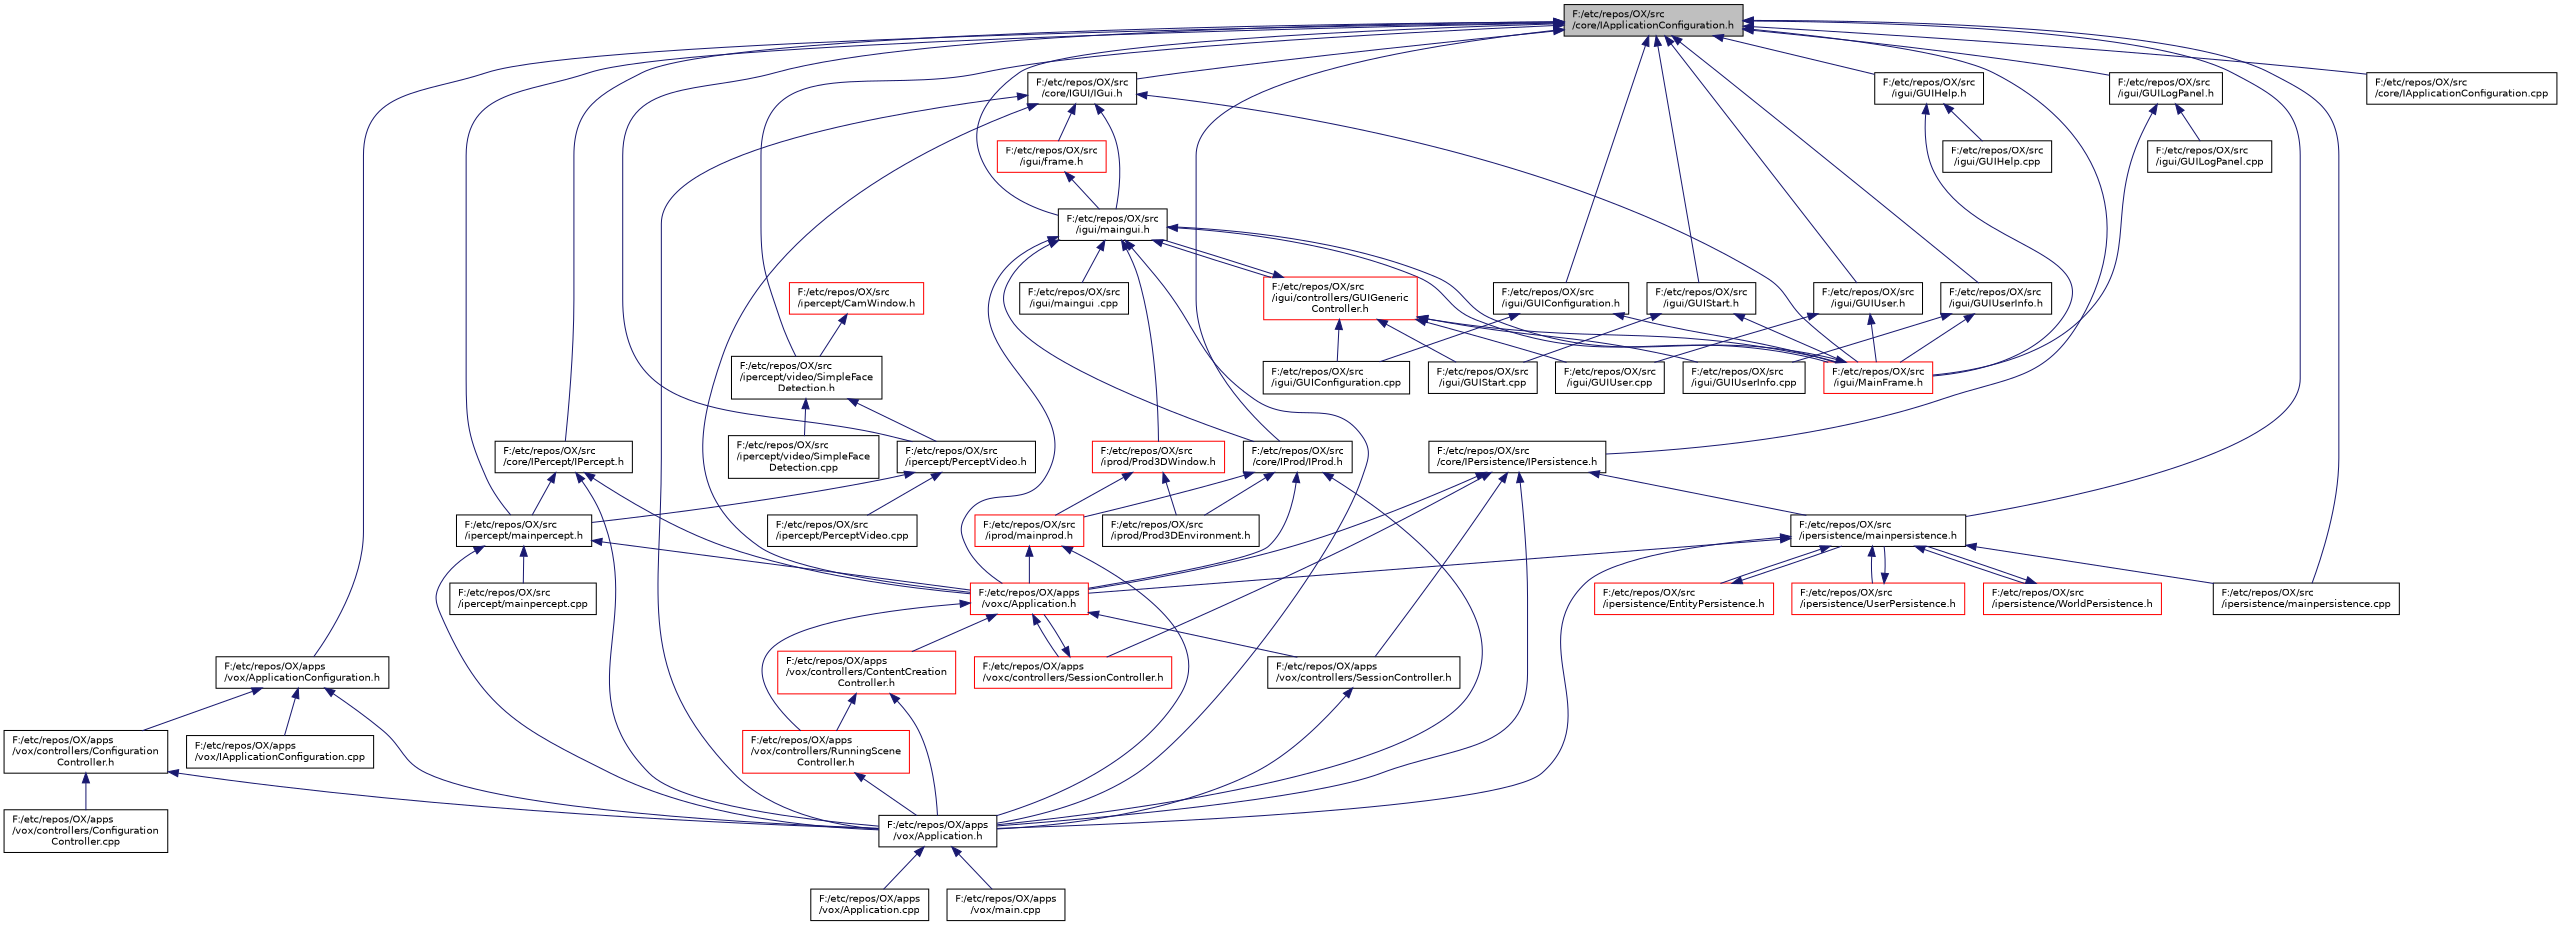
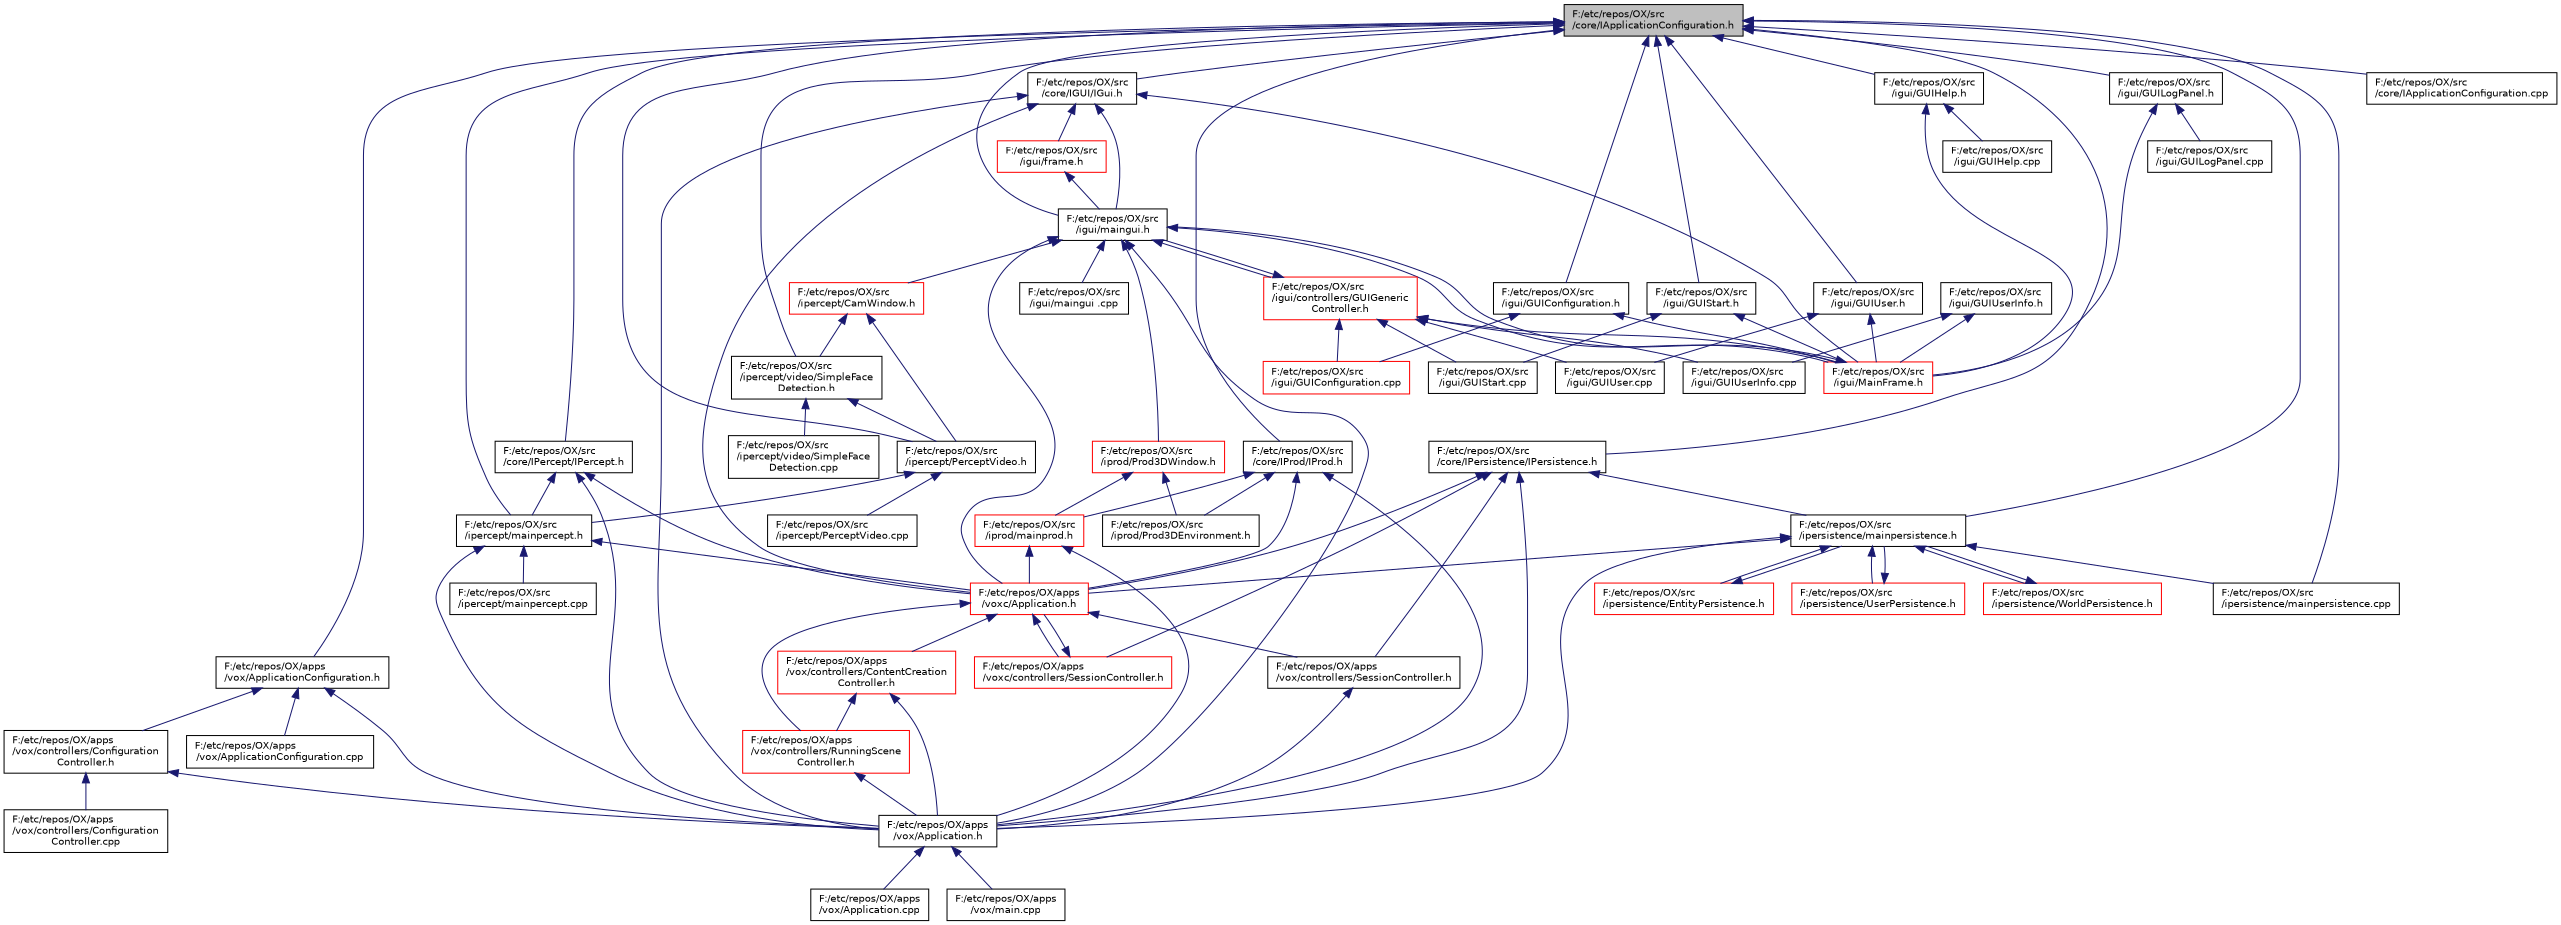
edge "F:/etc/repos/OX/src /igui/GUIUserInfo.h" -> "F:/etc/repos/OX/src /core/IApplicationConfiguration.h": removed
edge "F:/etc/repos/OX/src /core/IProd/IProd.h" -> "F:/etc/repos/OX/src /igui/maingui.h": now "F:/etc/repos/OX/src /ipercept/CamWindow.h" -> "F:/etc/repos/OX/src /igui/maingui.h"
node "F:/etc/repos/OX/src /igui/GUIConfiguration.cpp": color black -> red
edge "F:/etc/repos/OX/src /ipercept/PerceptVideo.h" -> "F:/etc/repos/OX/src /ipercept/CamWindow.h": added
node "F:/etc/repos/OX/apps /vox/IApplicationConfiguration.cpp": label "F:/etc/repos/OX/apps /vox/IApplicationConfiguration.cpp" -> "F:/etc/repos/OX/apps /vox/ApplicationConfiguration.cpp"
